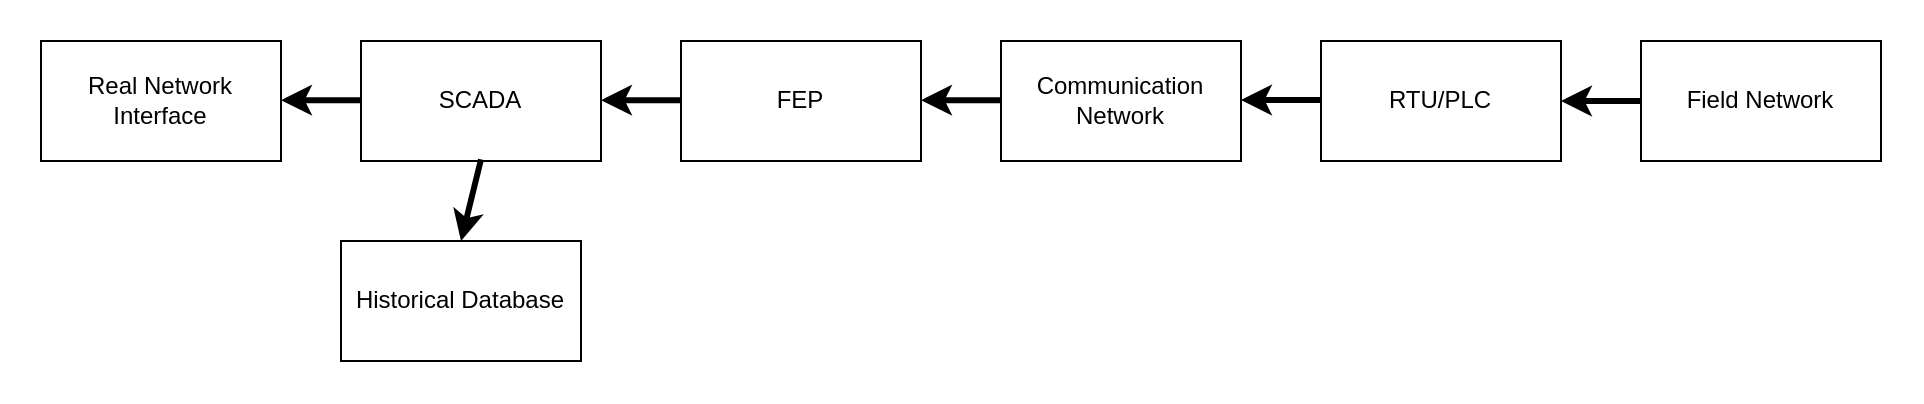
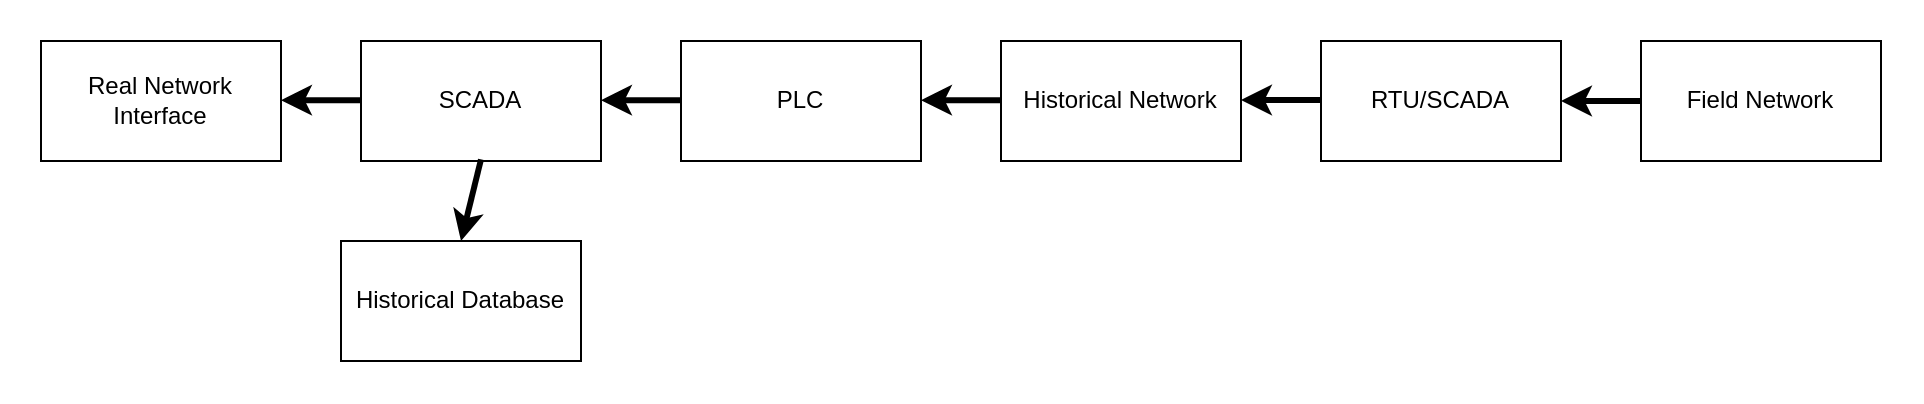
node "FEP": label "FEP" -> "PLC"
node "Communication Network": label "Communication Network" -> "Historical Network"
node "RTU/PLC": label "RTU/PLC" -> "RTU/SCADA"
